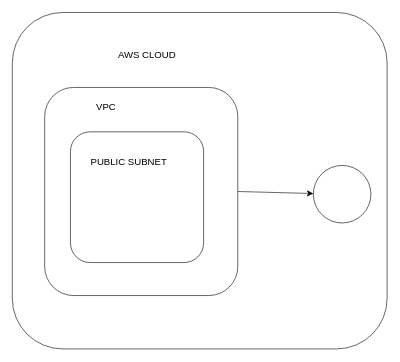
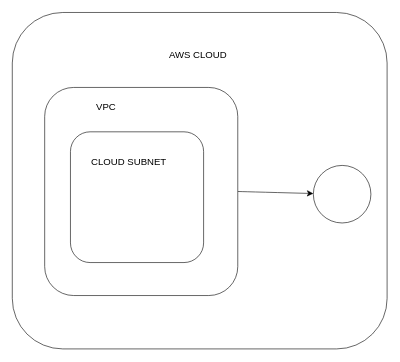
node "AWS CLOUD": moved (149, 55) -> (200, 55)
node "PUBLIC SUBNET": label "PUBLIC SUBNET" -> "CLOUD SUBNET"
